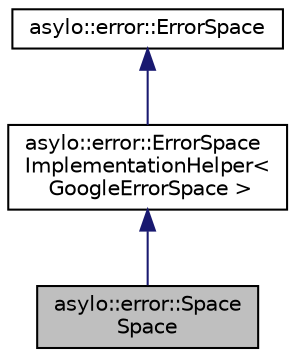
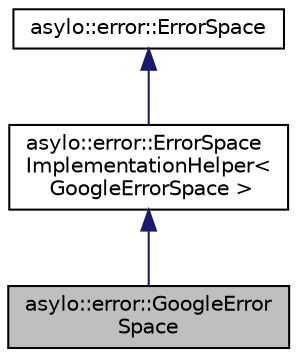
node "asylo::error::Space Space": label "asylo::error::Space Space" -> "asylo::error::GoogleError Space"
